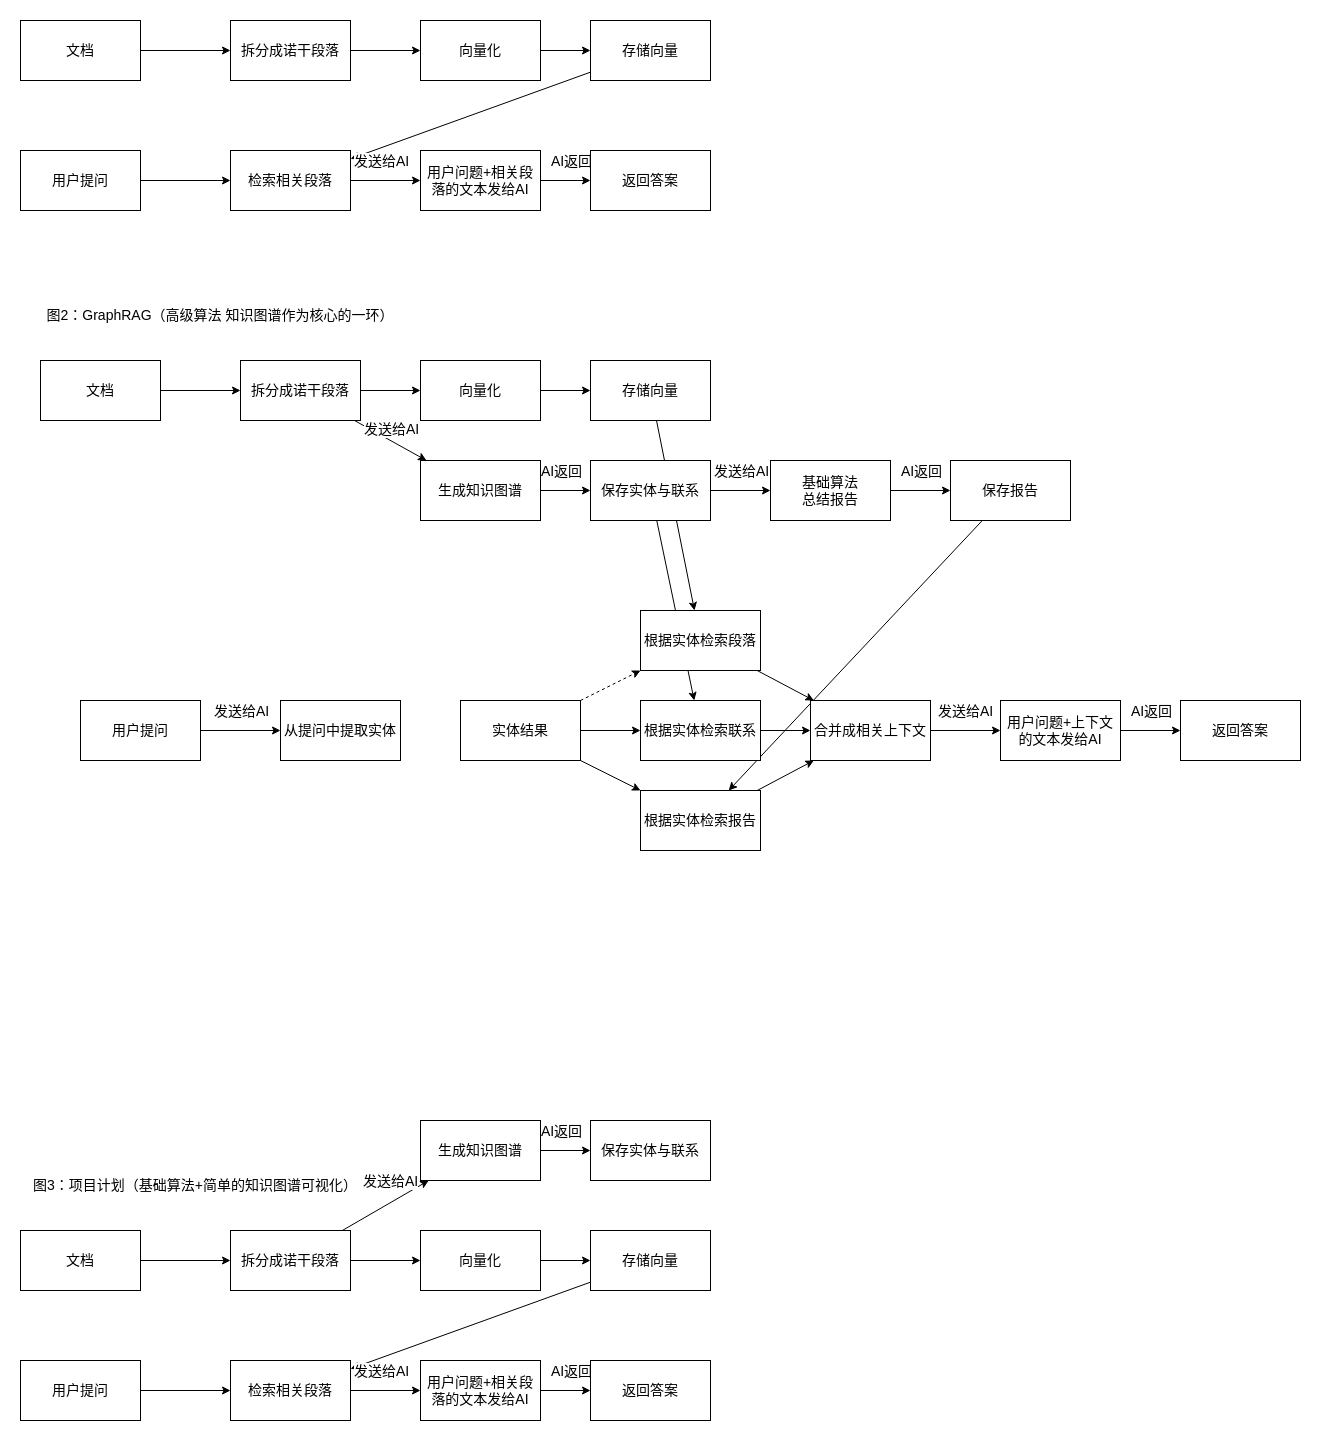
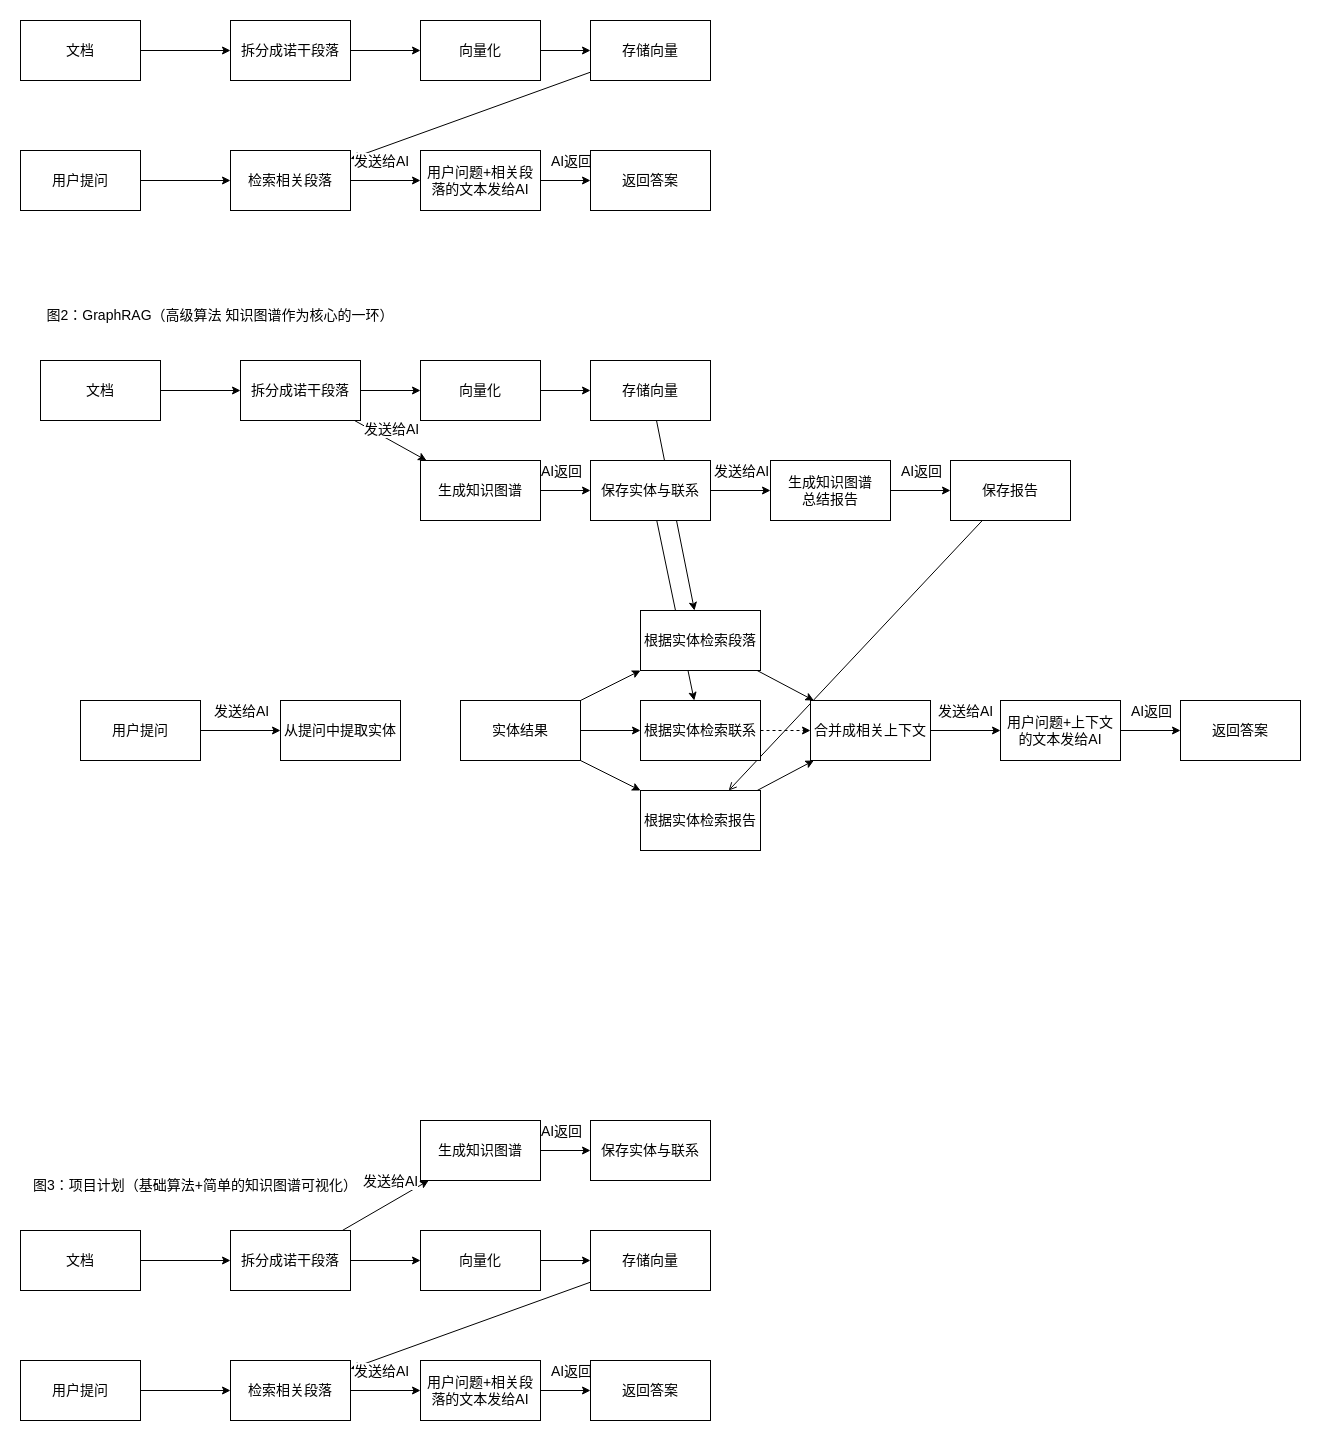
node "基础算法总结报告": label "基础算法总结报告" -> "生成知识图谱总结报告"
edge "实体结果" -> "根据实体检索段落": style dashed -> solid
edge "根据实体检索联系" -> "合并成相关上下文": style solid -> dashed
edge "保存报告" -> "根据实体检索报告": arrowhead classic -> open
